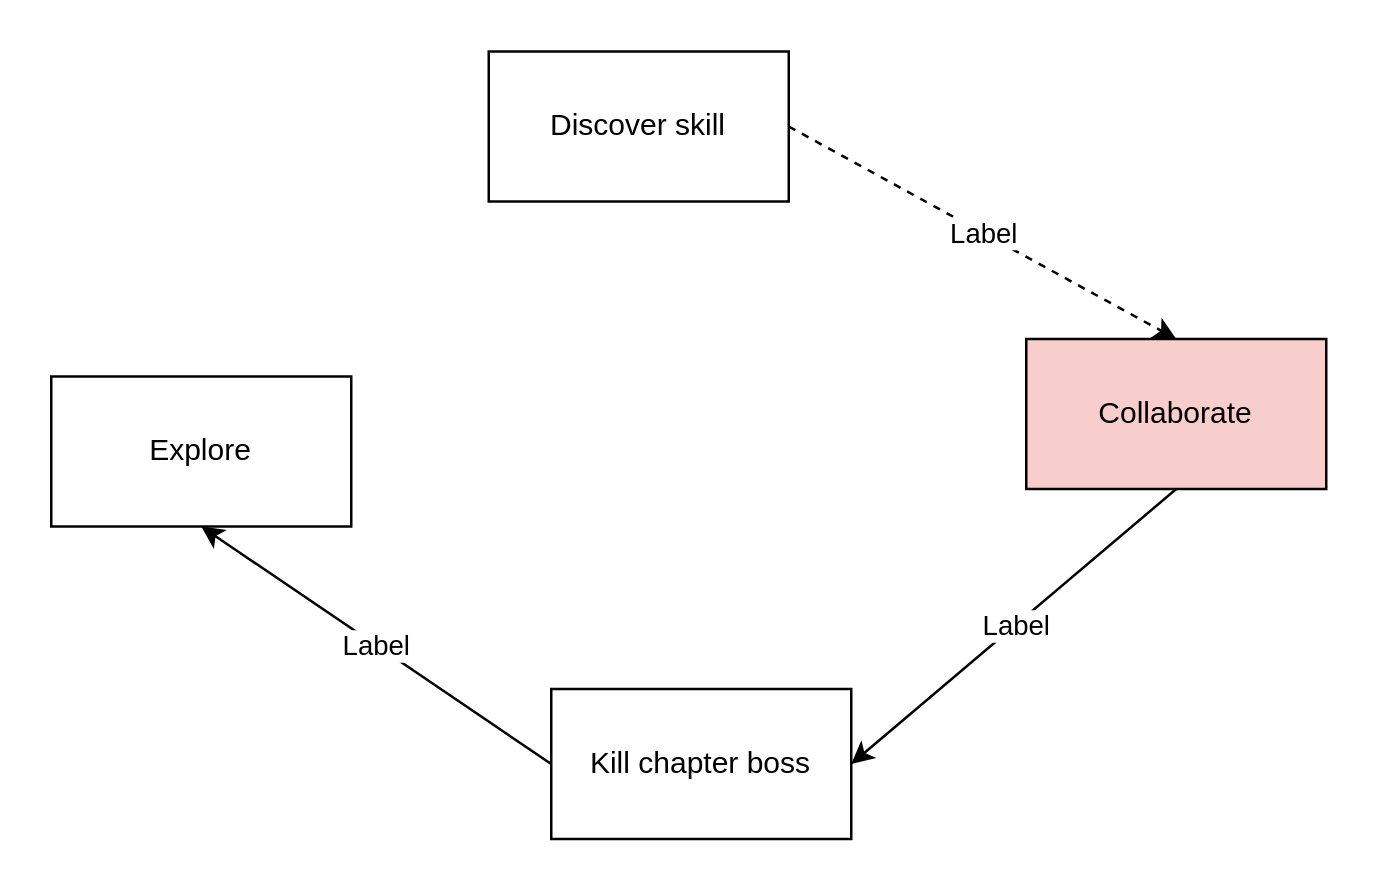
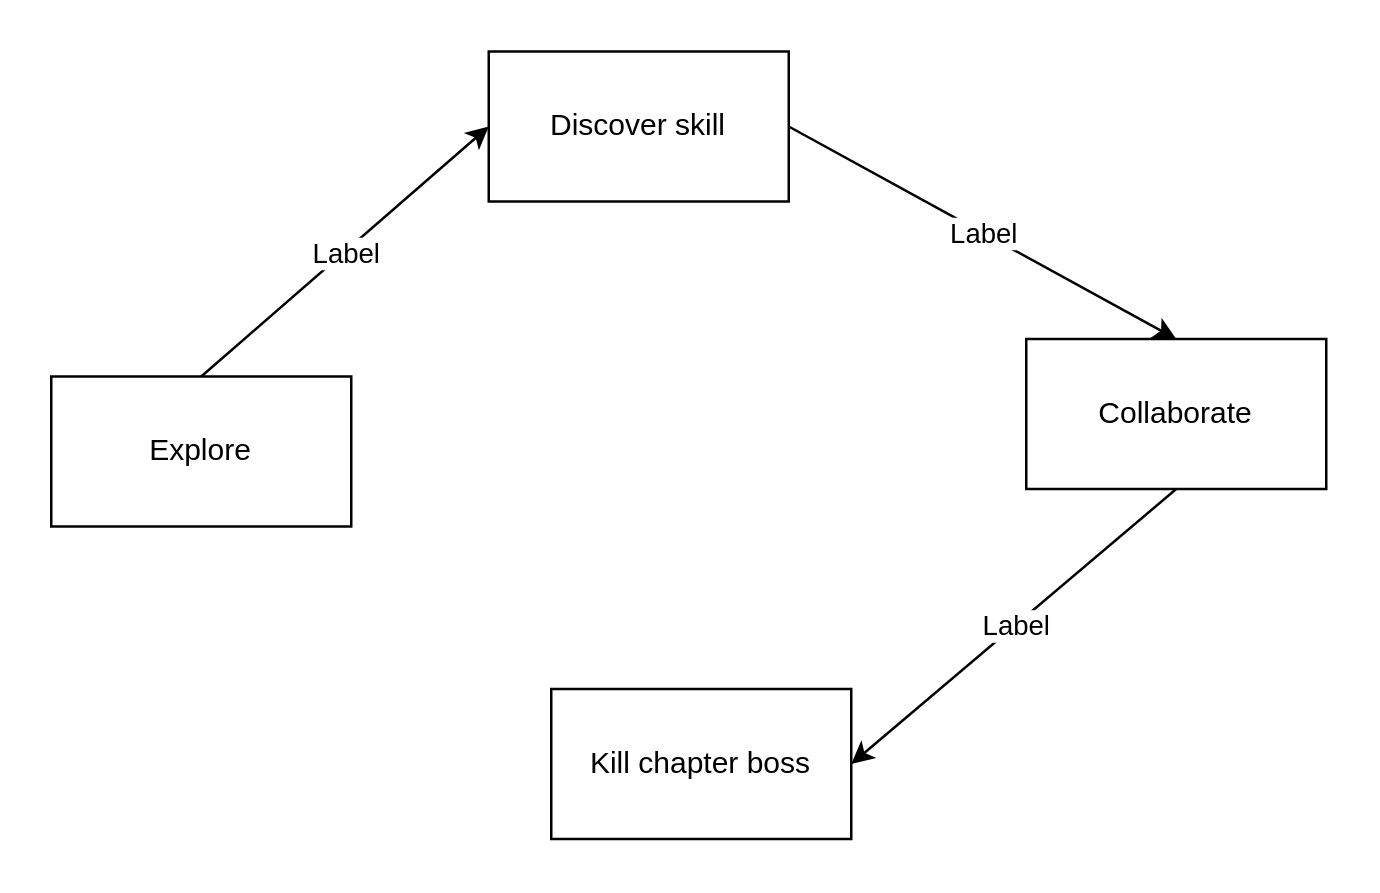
edge "Discover skill" -> "Collaborate": style dashed -> solid
edge "Explore" -> "Discover skill": added, label "Label"
node "Collaborate": fillcolor #f8cecc -> #ffffff
edge "Kill chapter boss" -> "Explore": removed, label "Label"
